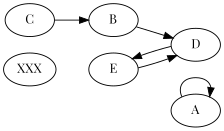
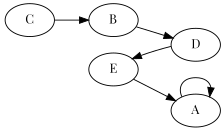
edge "E" -> "D": now "E" -> "A"
node "XXX": removed
